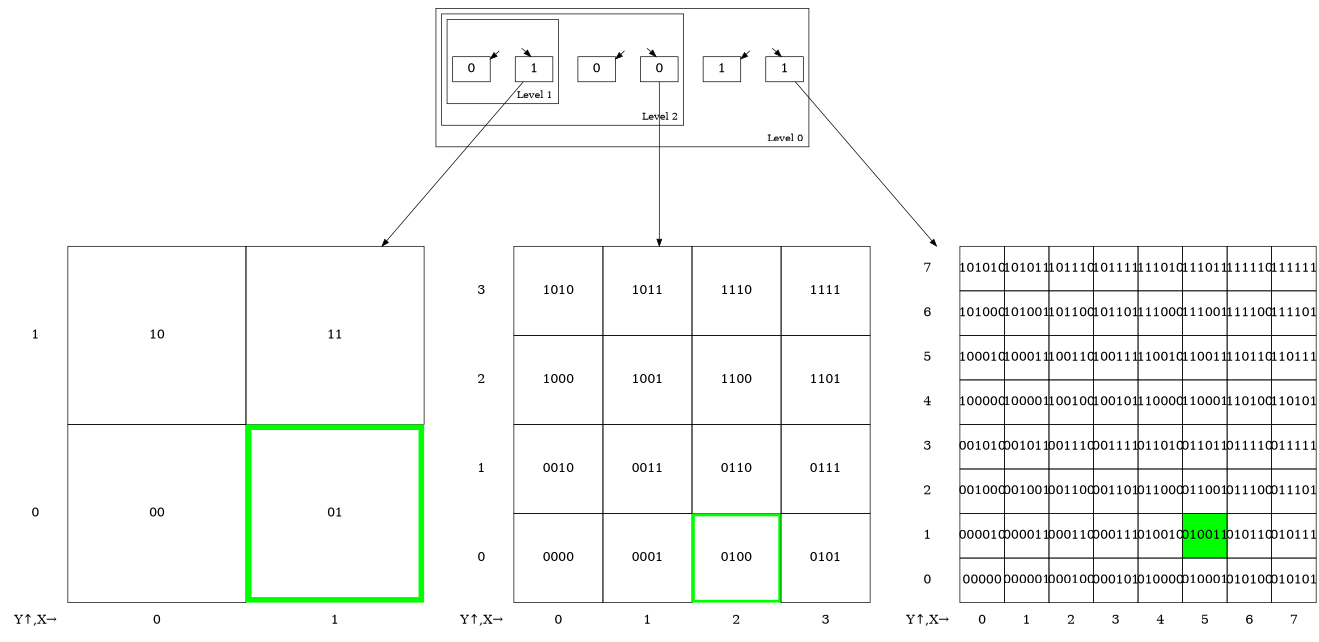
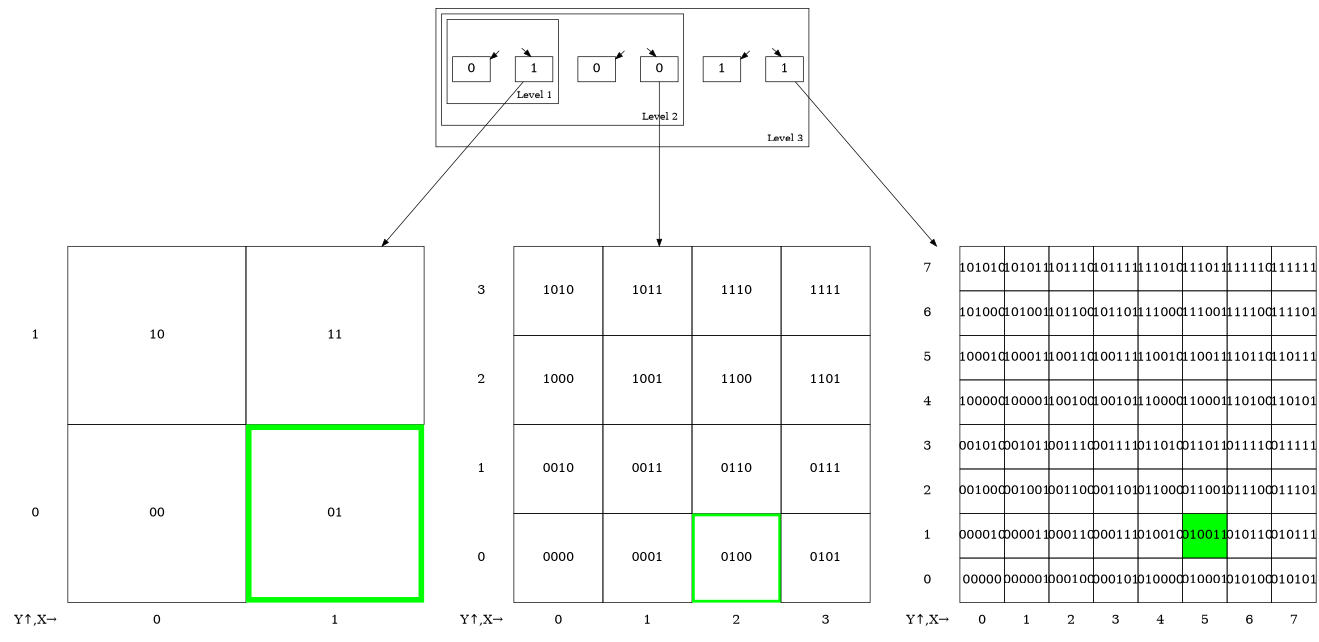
cluster "Level 0": label "Level 0" -> "Level 3"
